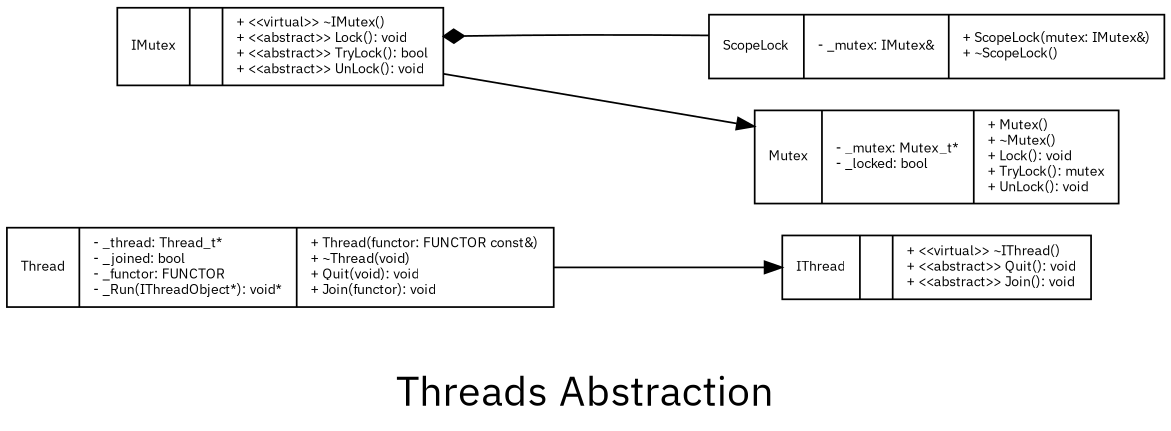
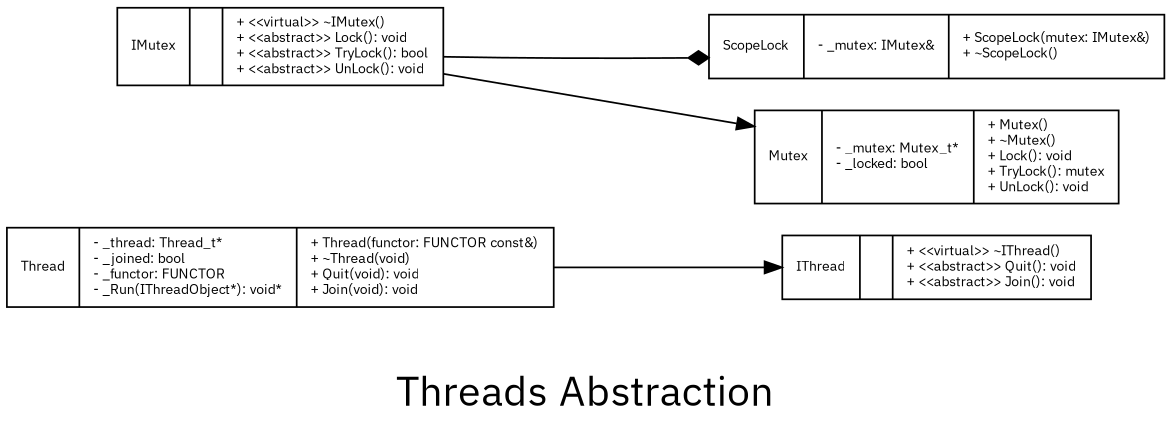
edge "ScopeLock" -> "IMutex": reversed
node "Thread": text "+ Join(functor): void" -> "+ Join(void): void"
